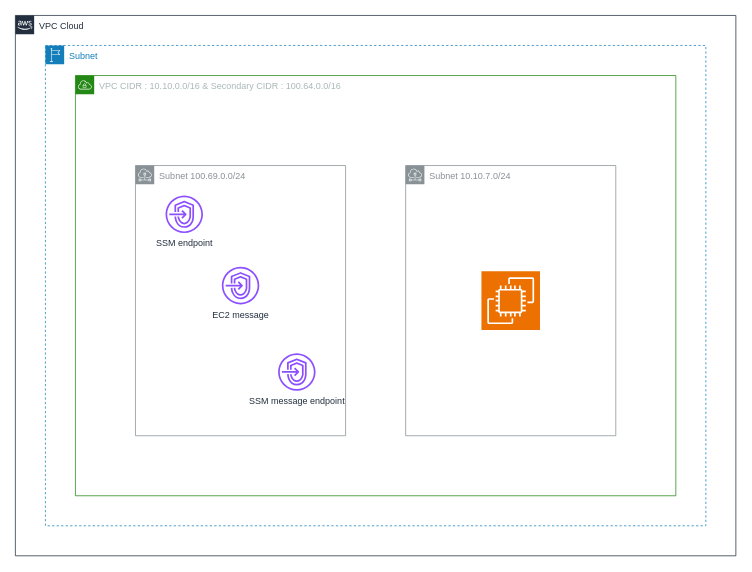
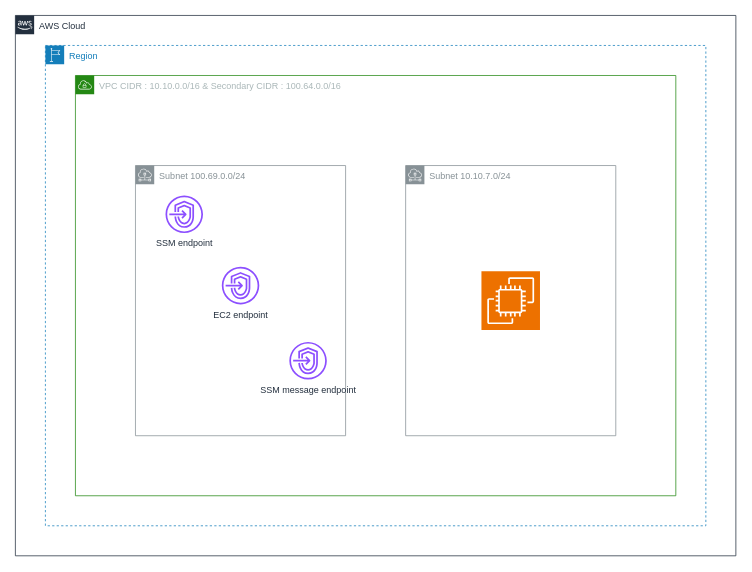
node "VPC Cloud": label "VPC Cloud" -> "AWS Cloud"
node "Subnet": label "Subnet" -> "Region"
node "EC2 message": label "EC2 message" -> "EC2 endpoint"
node "SSM message endpoint": moved (297, 372) -> (308, 360)
